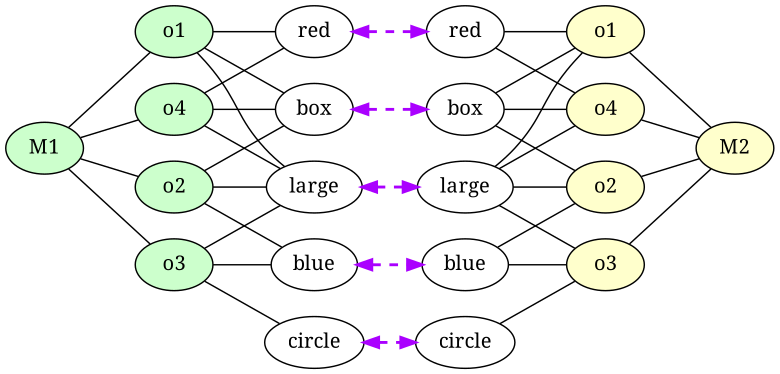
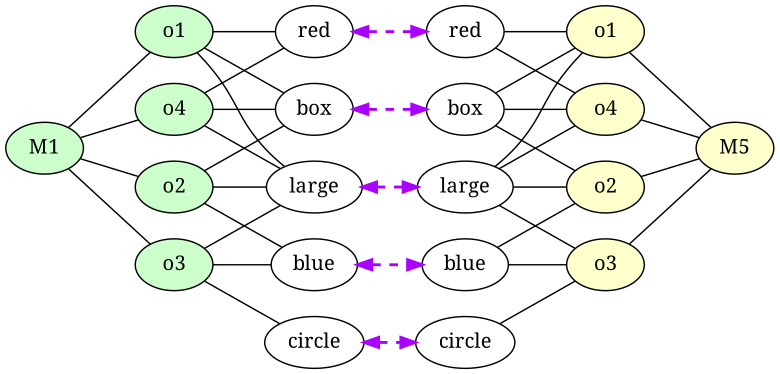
node "M2": label "M2" -> "M5"
